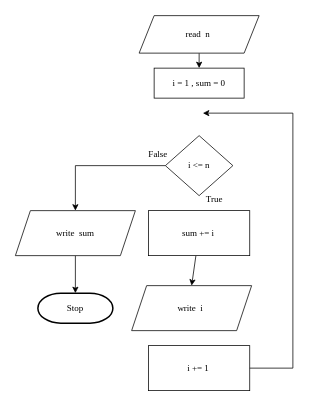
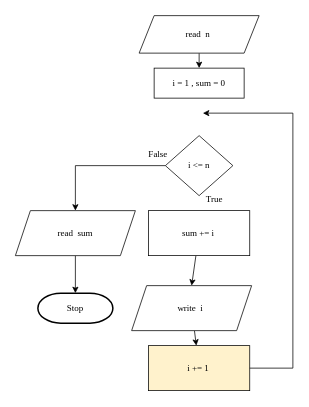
node "write sum": label "write sum" -> "read sum"
edge "write i" -> "i += 1": added
node "i += 1": fillcolor #ffffff -> #fff2cc
